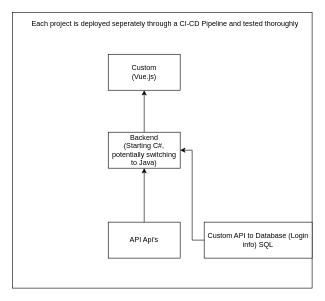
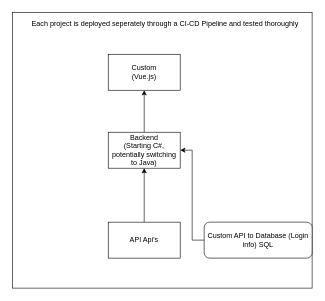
node "Custom API to Database (Login info) SQL": shape rectangle -> rounded rectangle
